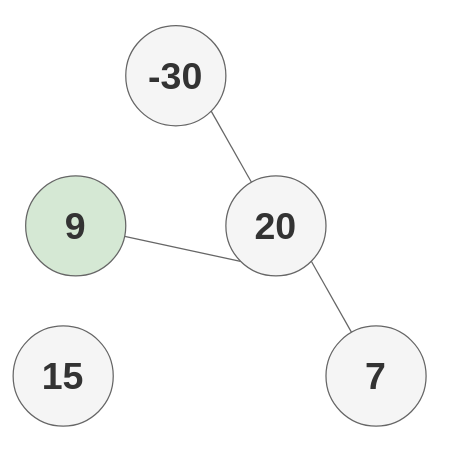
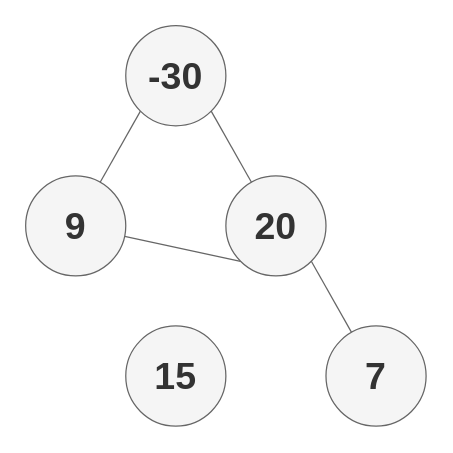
edge "-30" -- "9": added
node "9": fillcolor #d5e8d4 -> #f5f5f5
node "15": moved (63, 376) -> (176, 376)
